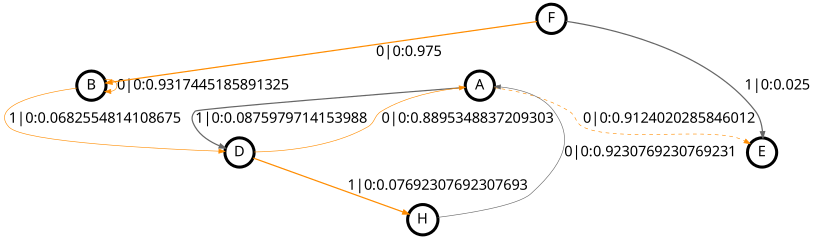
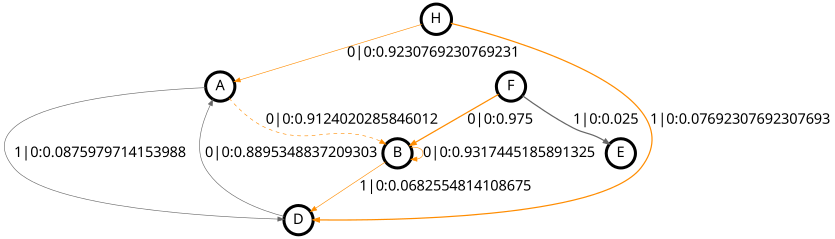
edge "A" -> "D": style bold -> solid
edge "D" -> "A": color darkorange -> gray40
edge "A" -> "E": now "A" -> "B"
edge "H" -> "A": color gray40 -> darkorange
edge "D" -> "H": reversed
